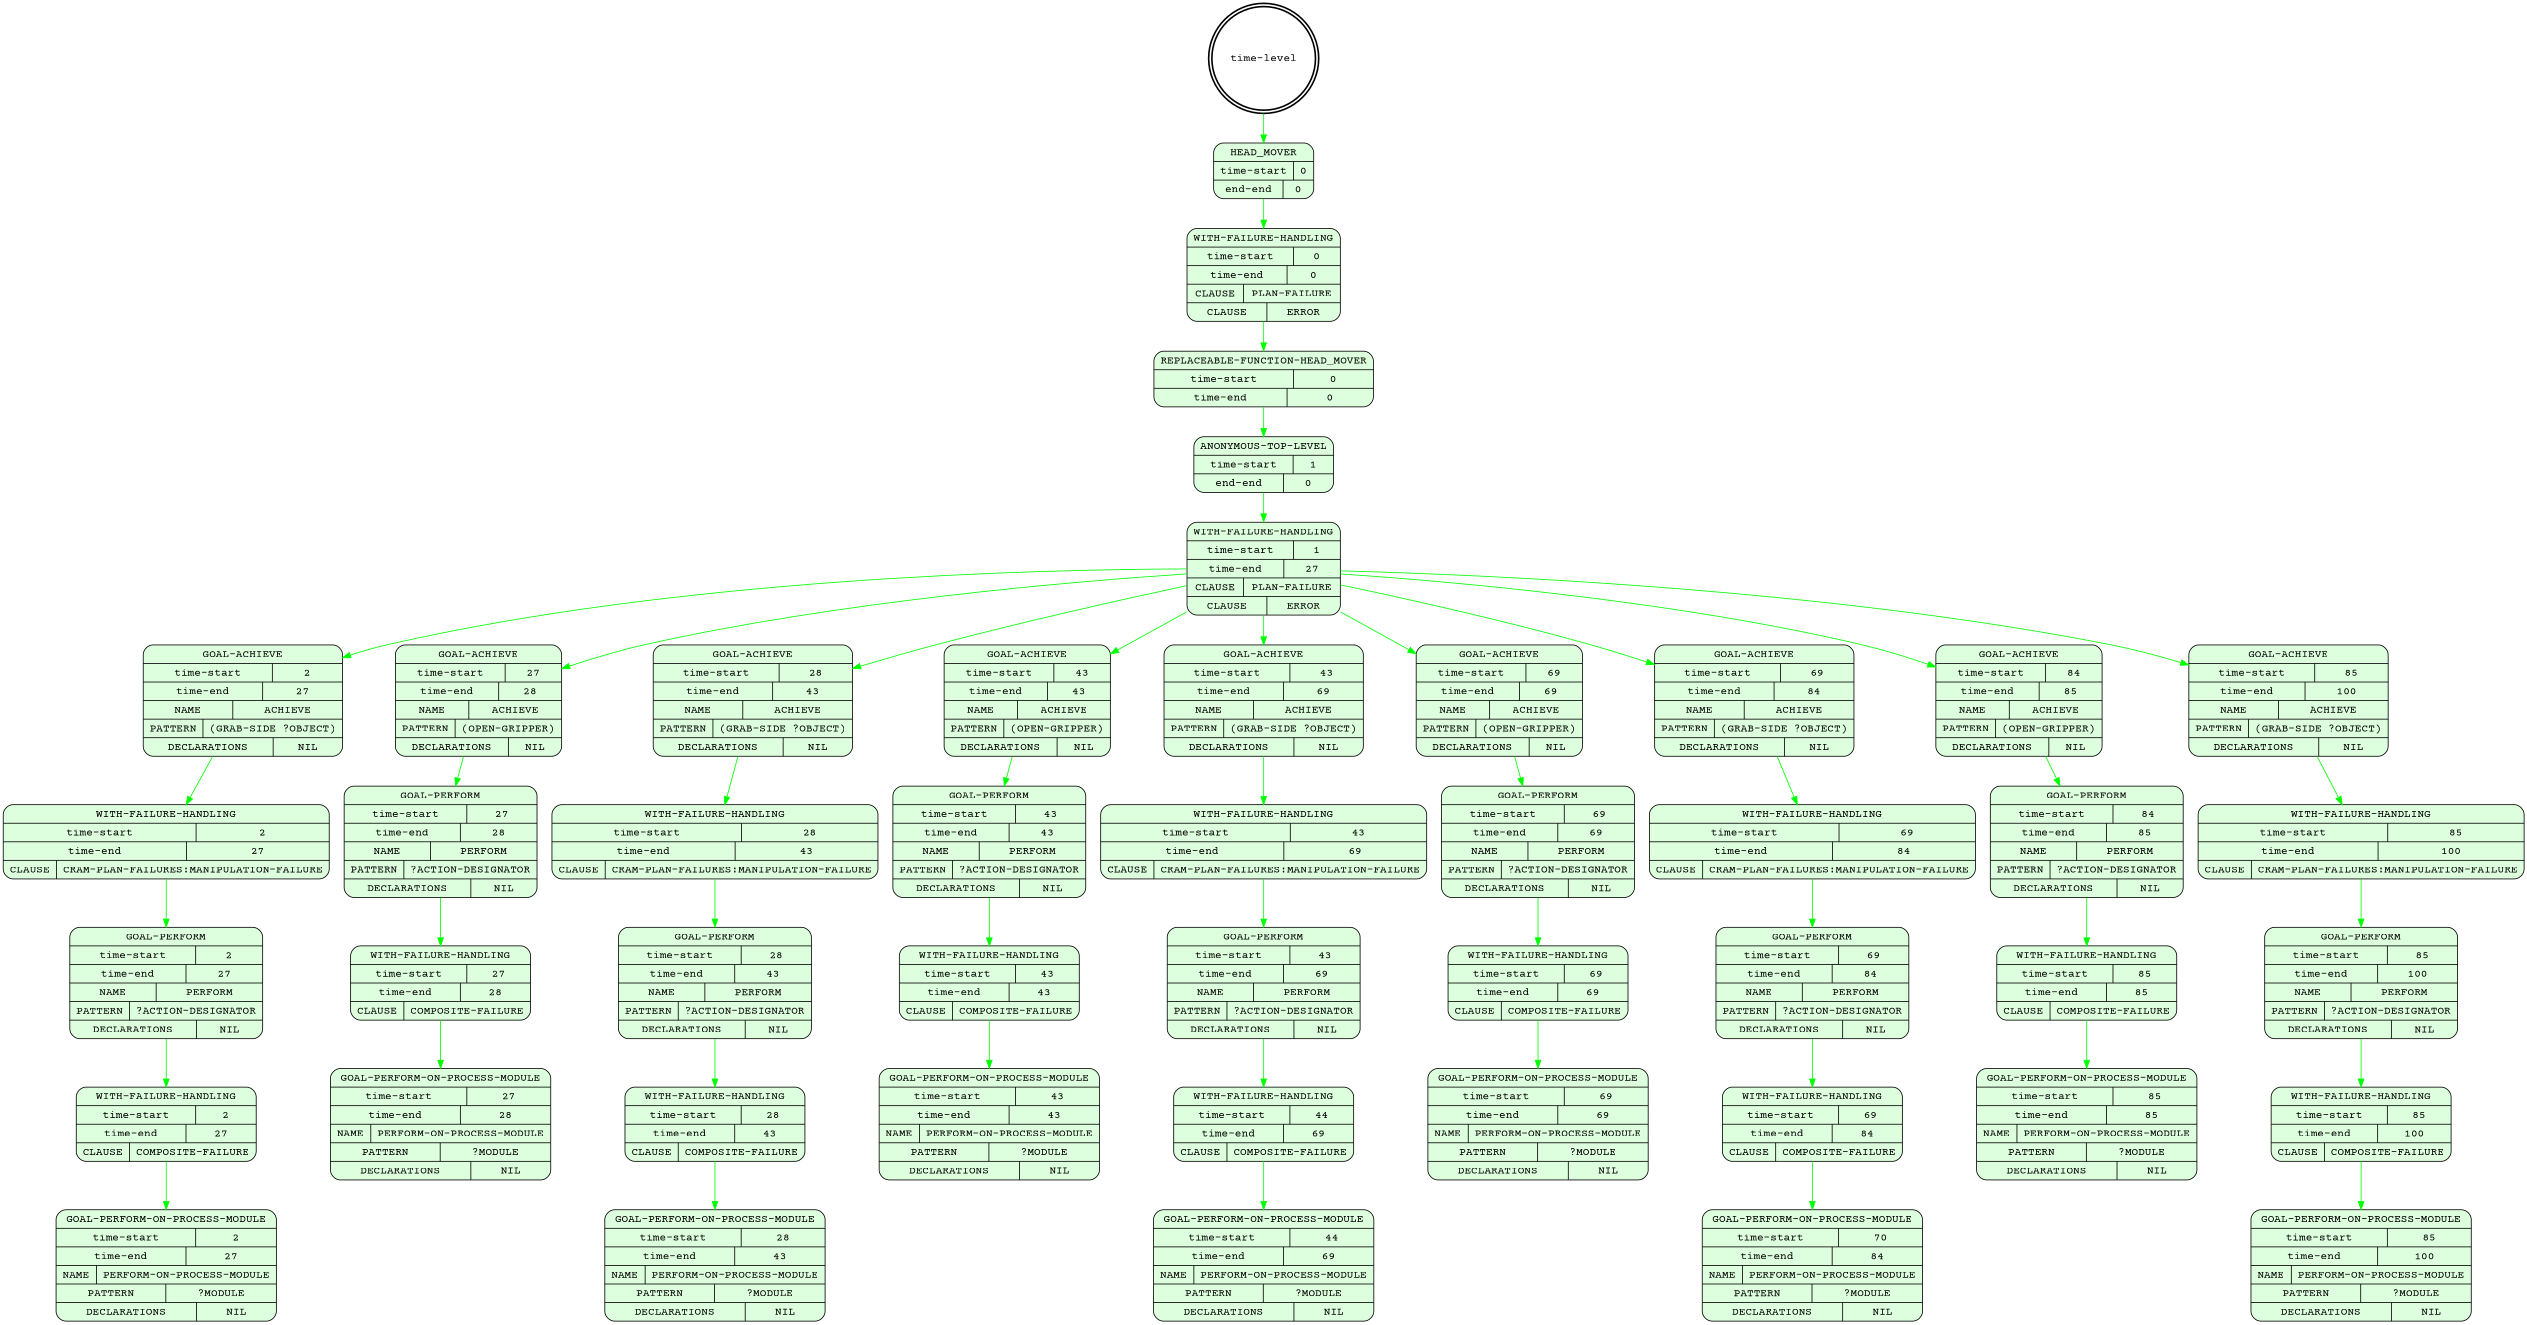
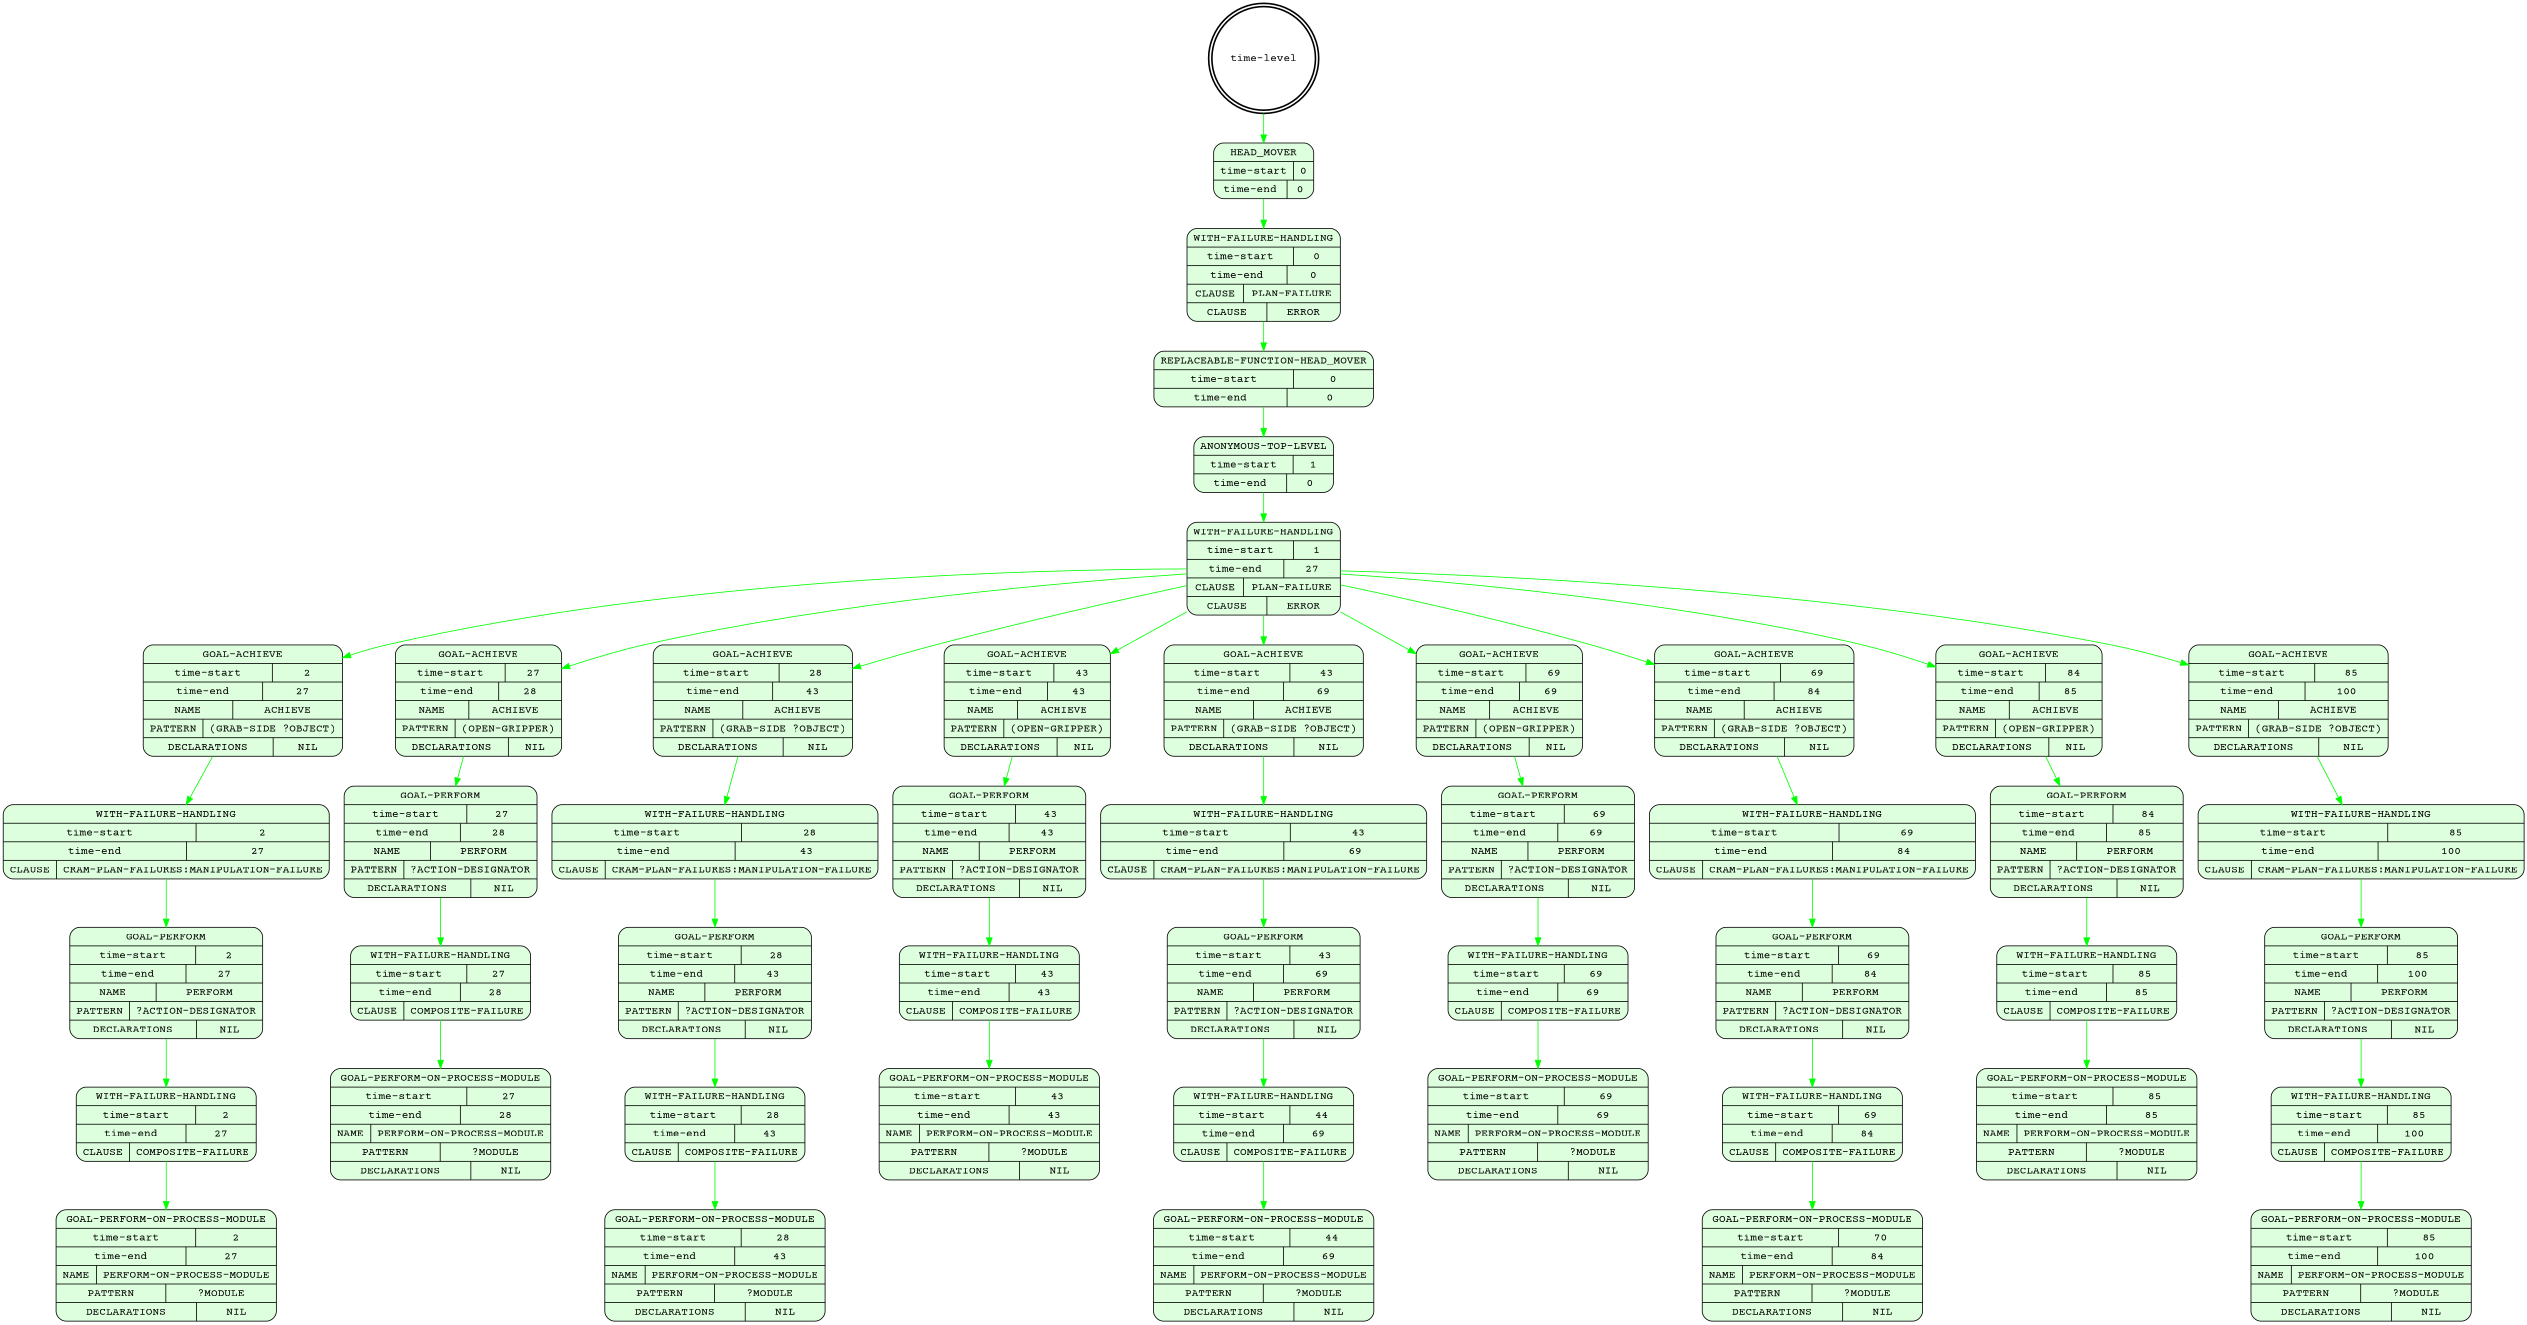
node "HEAD_MOVER": text "end-end" -> "time-end"
node "ANONYMOUS-TOP-LEVEL": text "end-end" -> "time-end"
